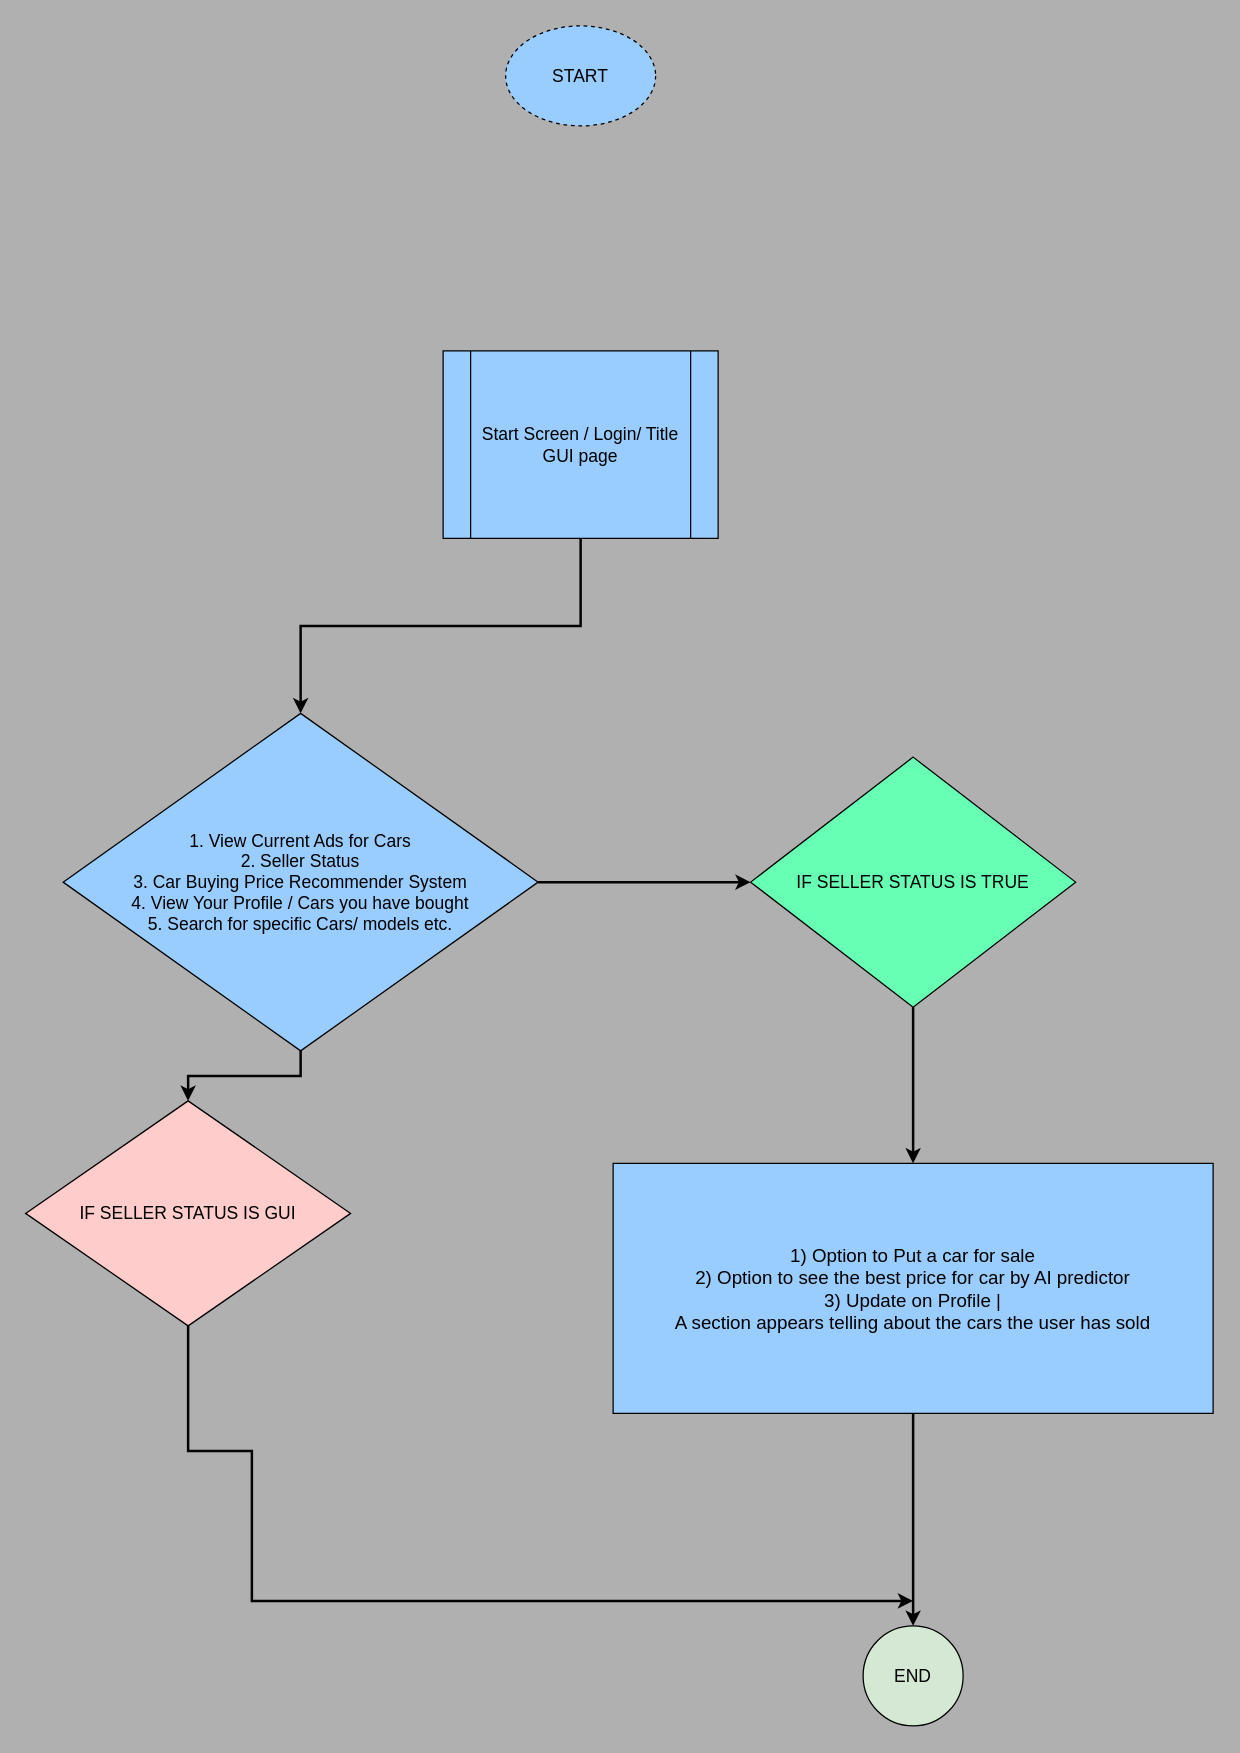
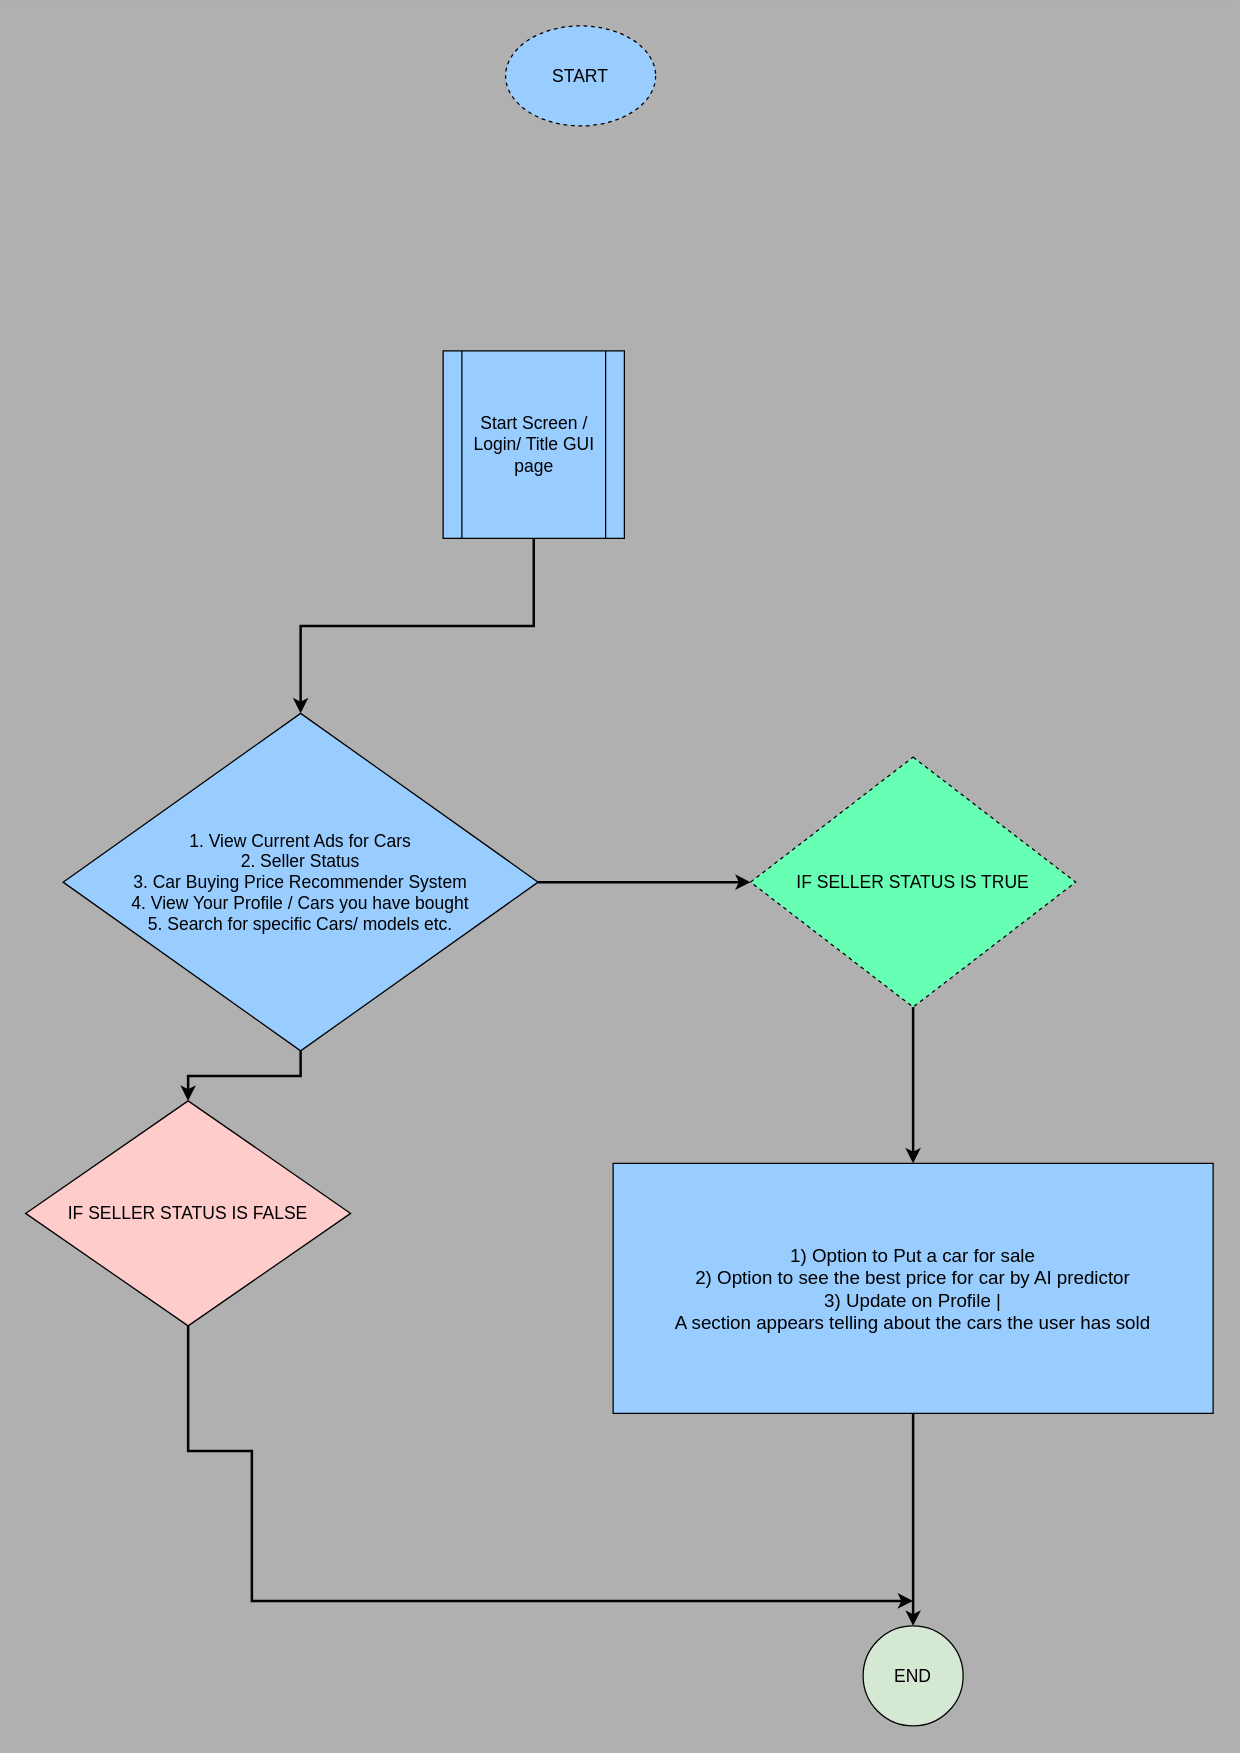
node "Start Screen / Login/ Title GUI page": size 275x188 -> 181x188
node "IF SELLER STATUS IS TRUE": style solid -> dashed
node "IF SELLER STATUS IS GUI": label "IF SELLER STATUS IS GUI" -> "IF SELLER STATUS IS FALSE"
